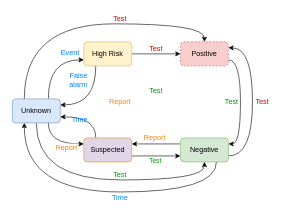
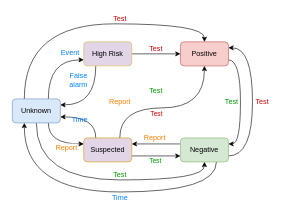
node "High Risk": fillcolor #fff2cc -> #e1d5e7
node "Positive": style dashed -> solid
edge "Suspected" -> "Positive": added, label "Test"
